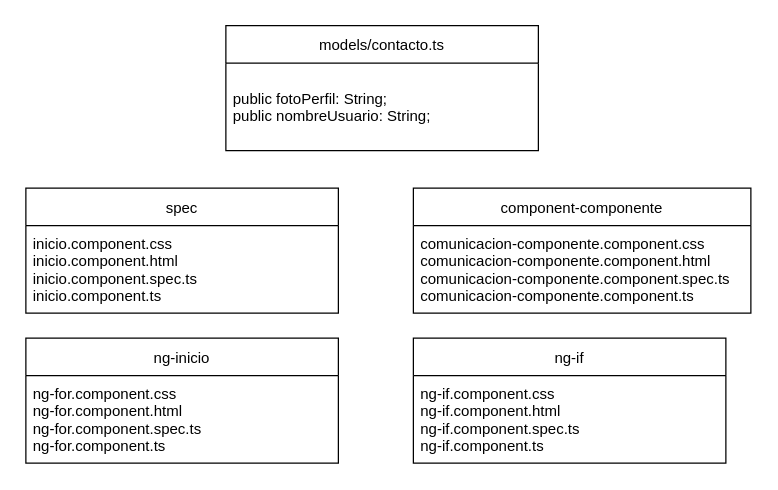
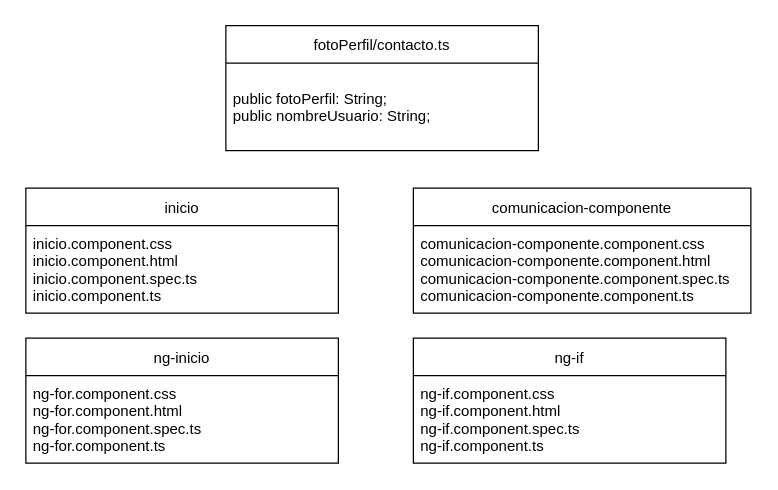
node "models/contacto.ts": label "models/contacto.ts" -> "fotoPerfil/contacto.ts"
node "spec": label "spec" -> "inicio"
node "component-componente": label "component-componente" -> "comunicacion-componente"
